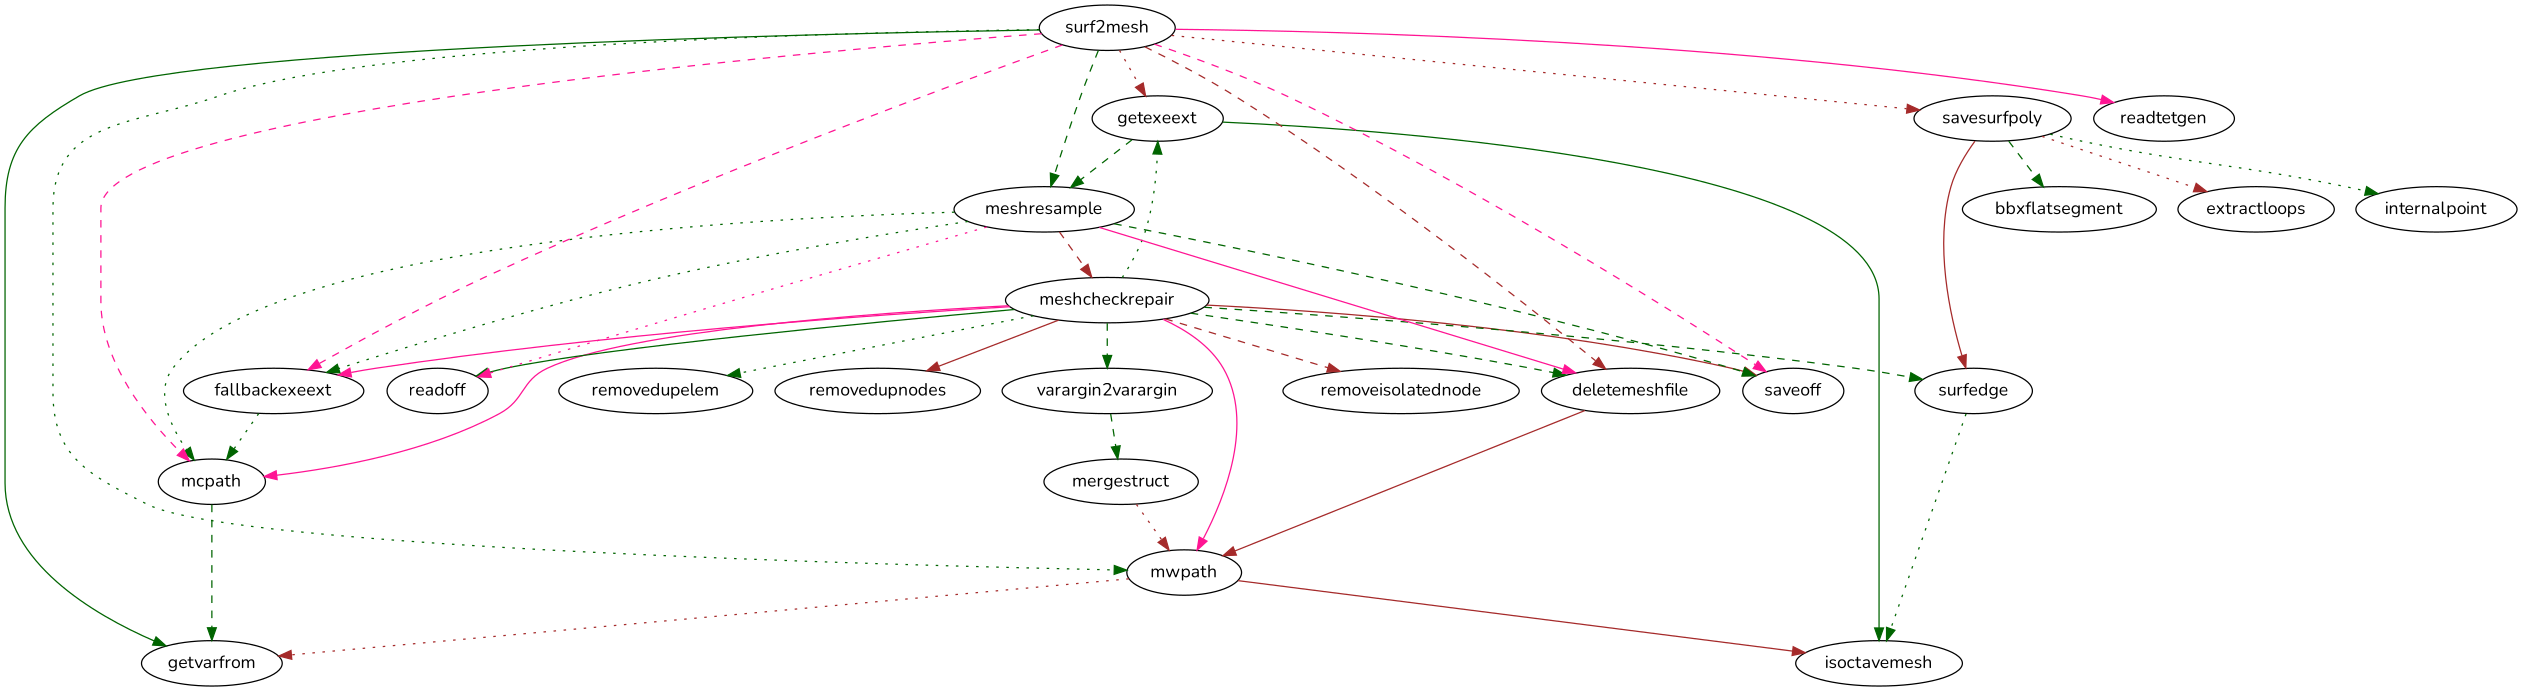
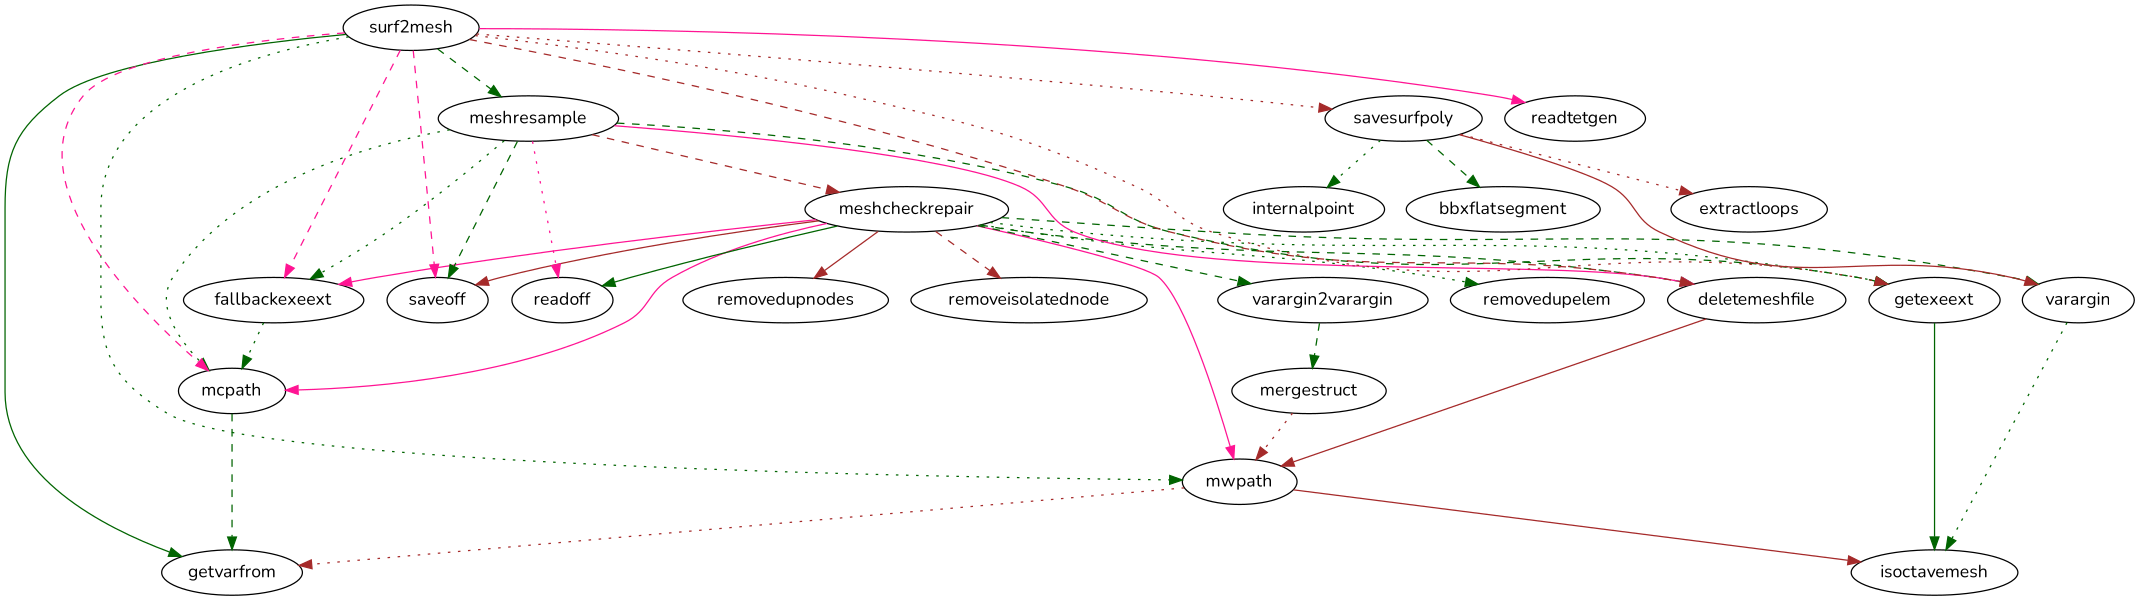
edge "getexeext" -> "meshresample": reversed
node "surfedge": label "surfedge" -> "varargin"
